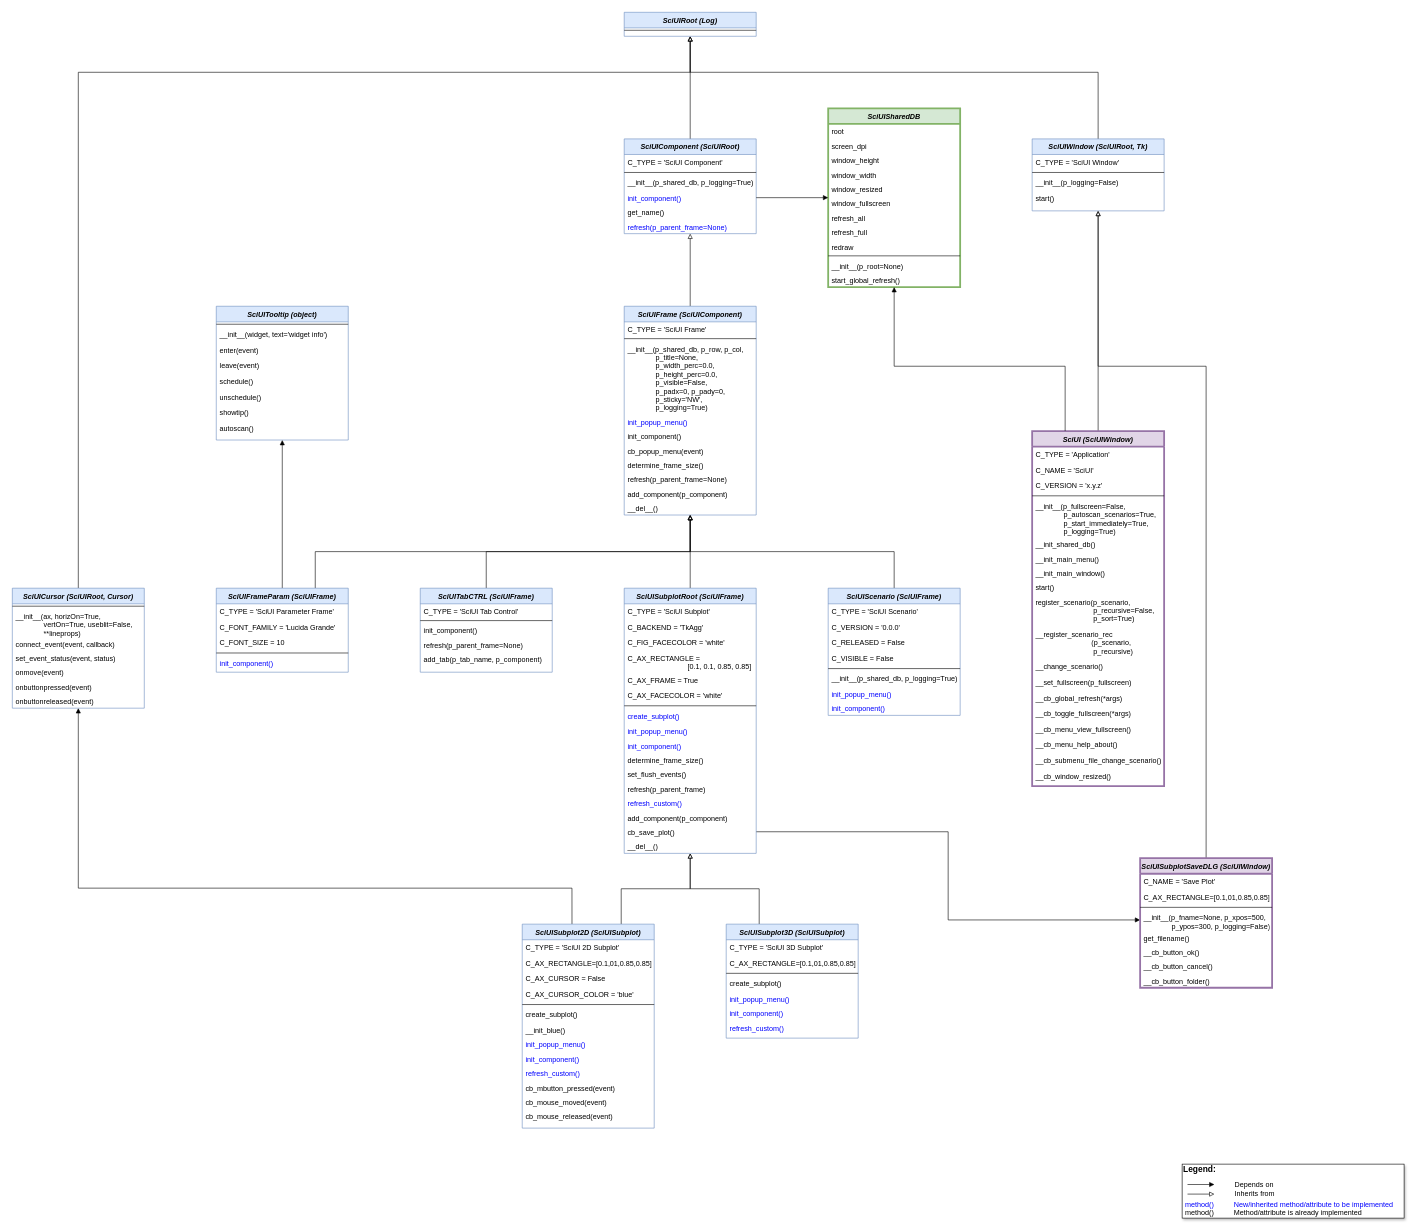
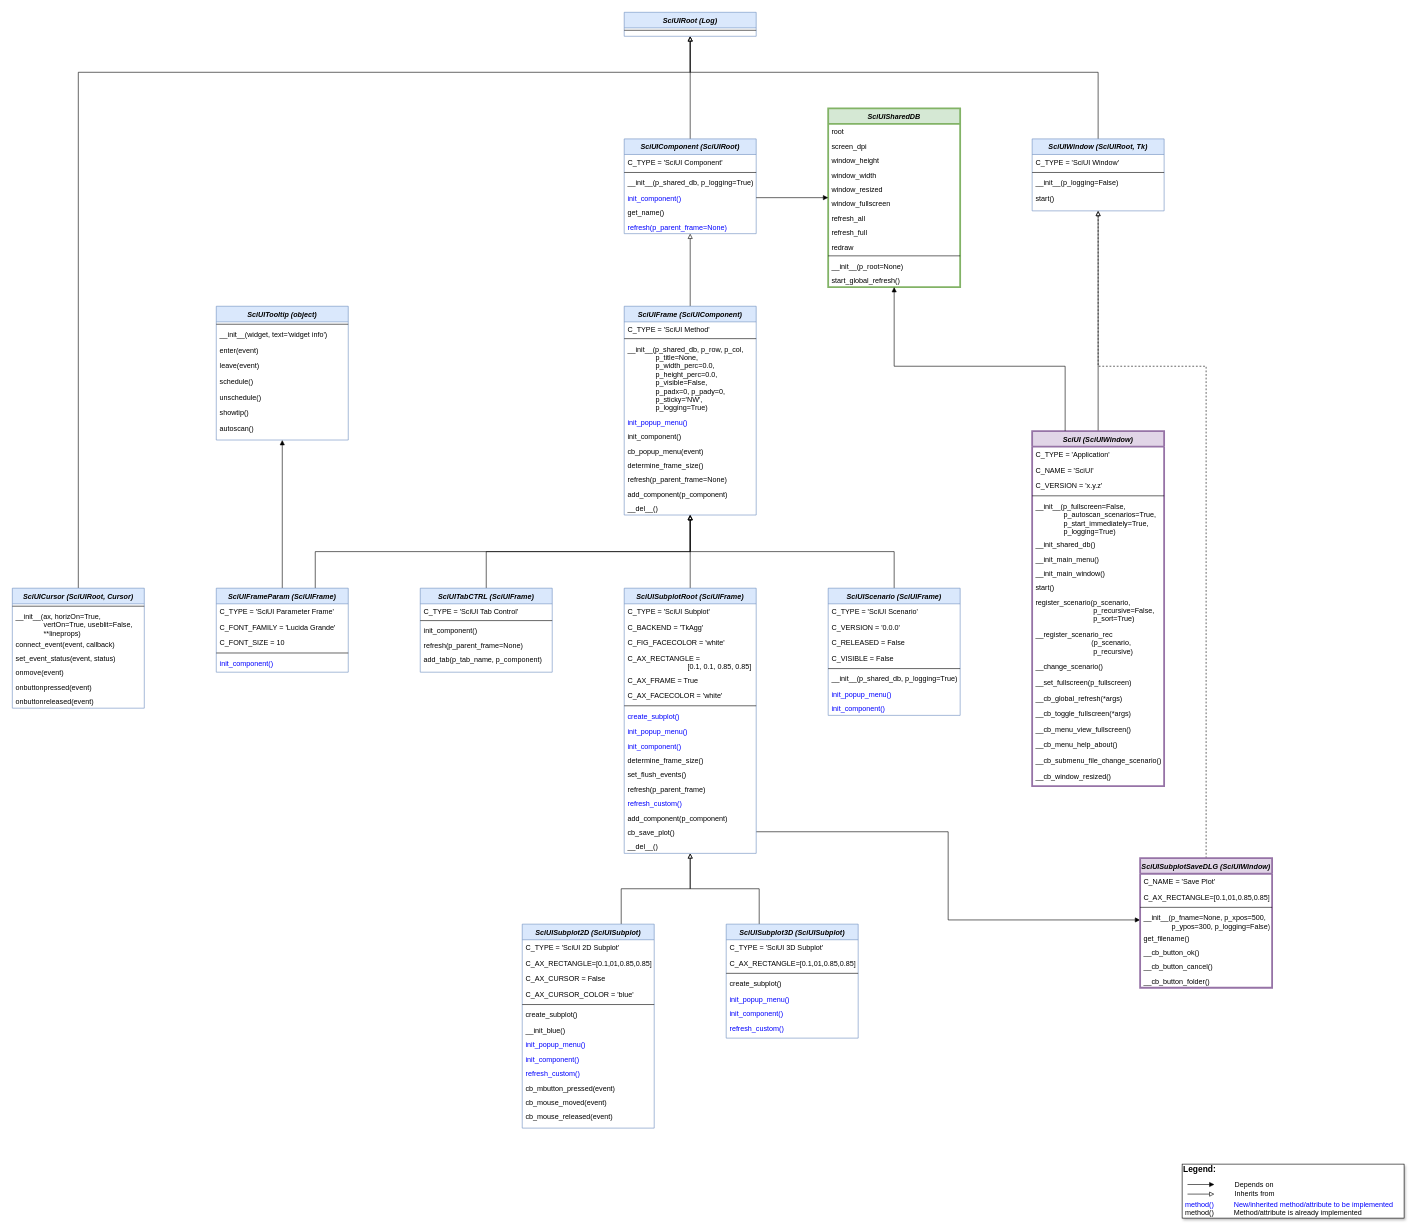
node "C_TYPE = 'SciUI Frame'": label "C_TYPE = 'SciUI Frame'" -> "C_TYPE = 'SciUI Method'"
edge "SciUISubplotSaveDLG (SciUIWindow)" -> "SciUIWindow (SciUIRoot, Tk)": style solid -> dashed
edge "SciUISubplot2D (SciUISubplot)" -> "SciUICursor (SciUIRoot, Cursor)": removed
